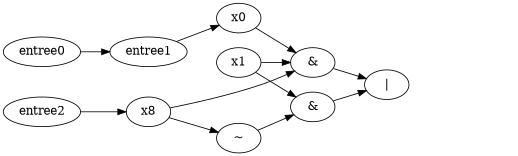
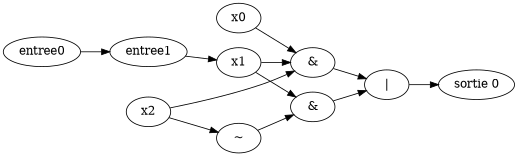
edge "entree1" -> "x0": now "entree1" -> "x1"
node "sortie 0": added
node "entree2": removed
node "x8": label "x8" -> "x2"
